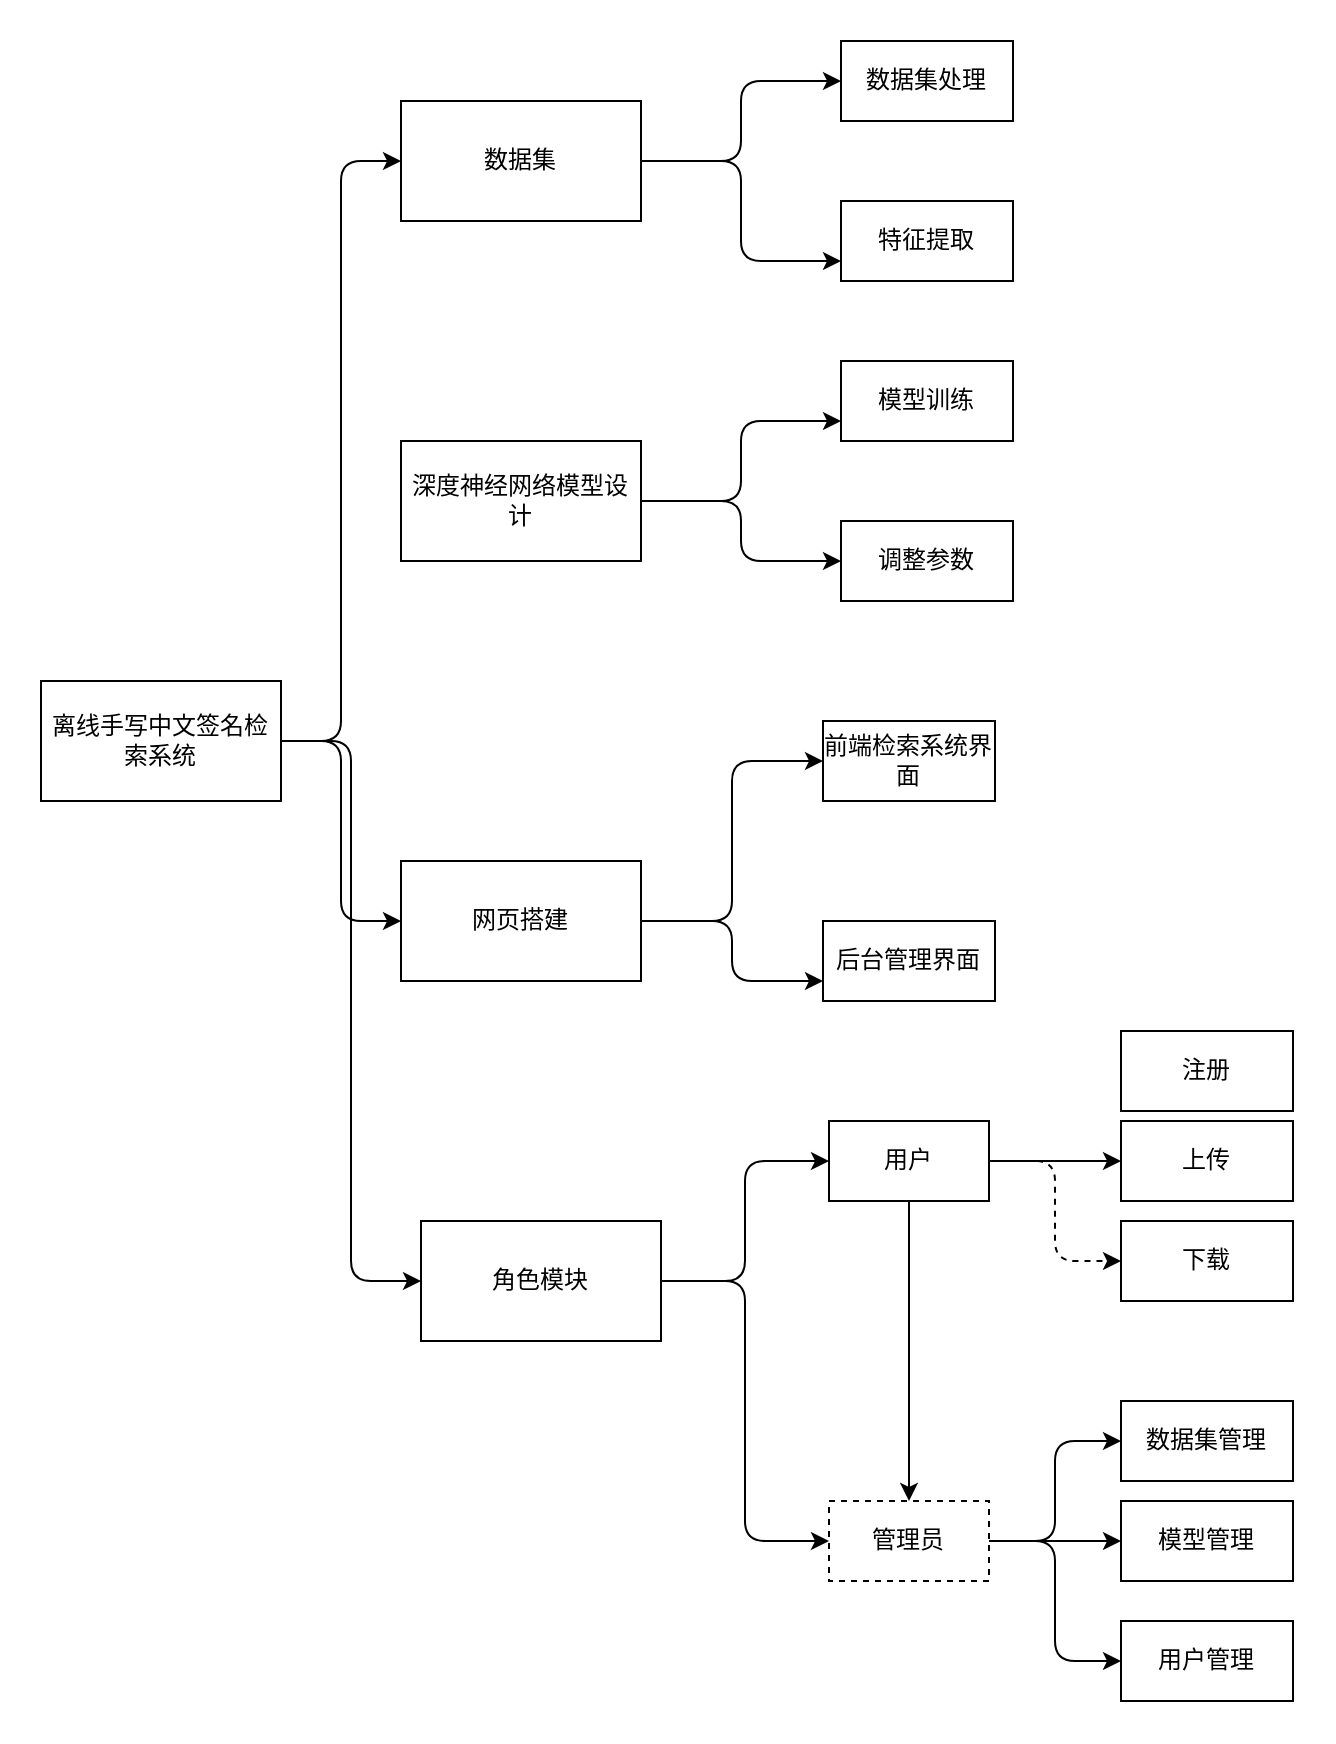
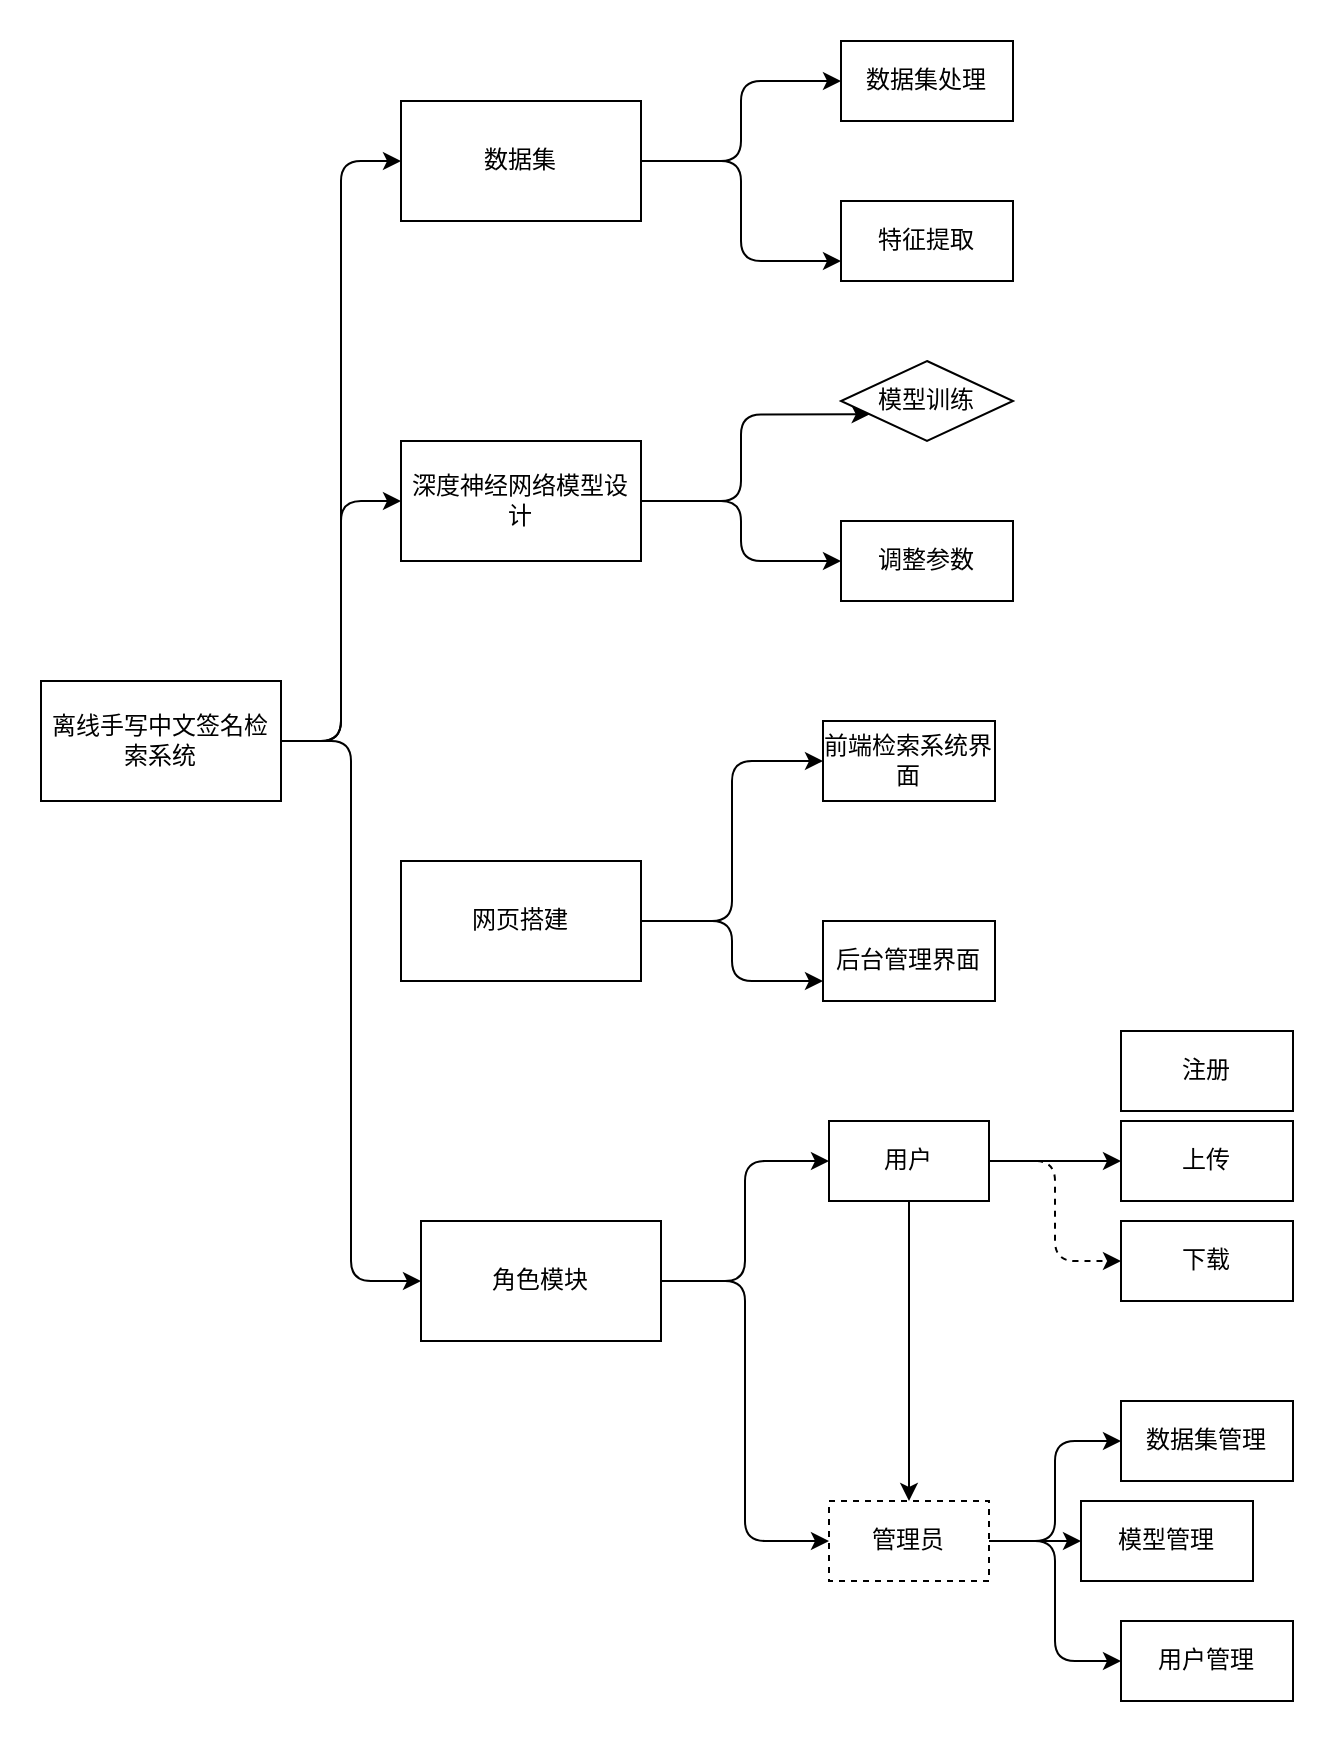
node "模型训练": shape rectangle -> diamond
edge "离线手写中文签名检索系统" -> "深度神经网络模型设计": added
edge "离线手写中文签名检索系统" -> "网页搭建": removed
node "模型管理": moved (1207, 1541) -> (1167, 1541)
